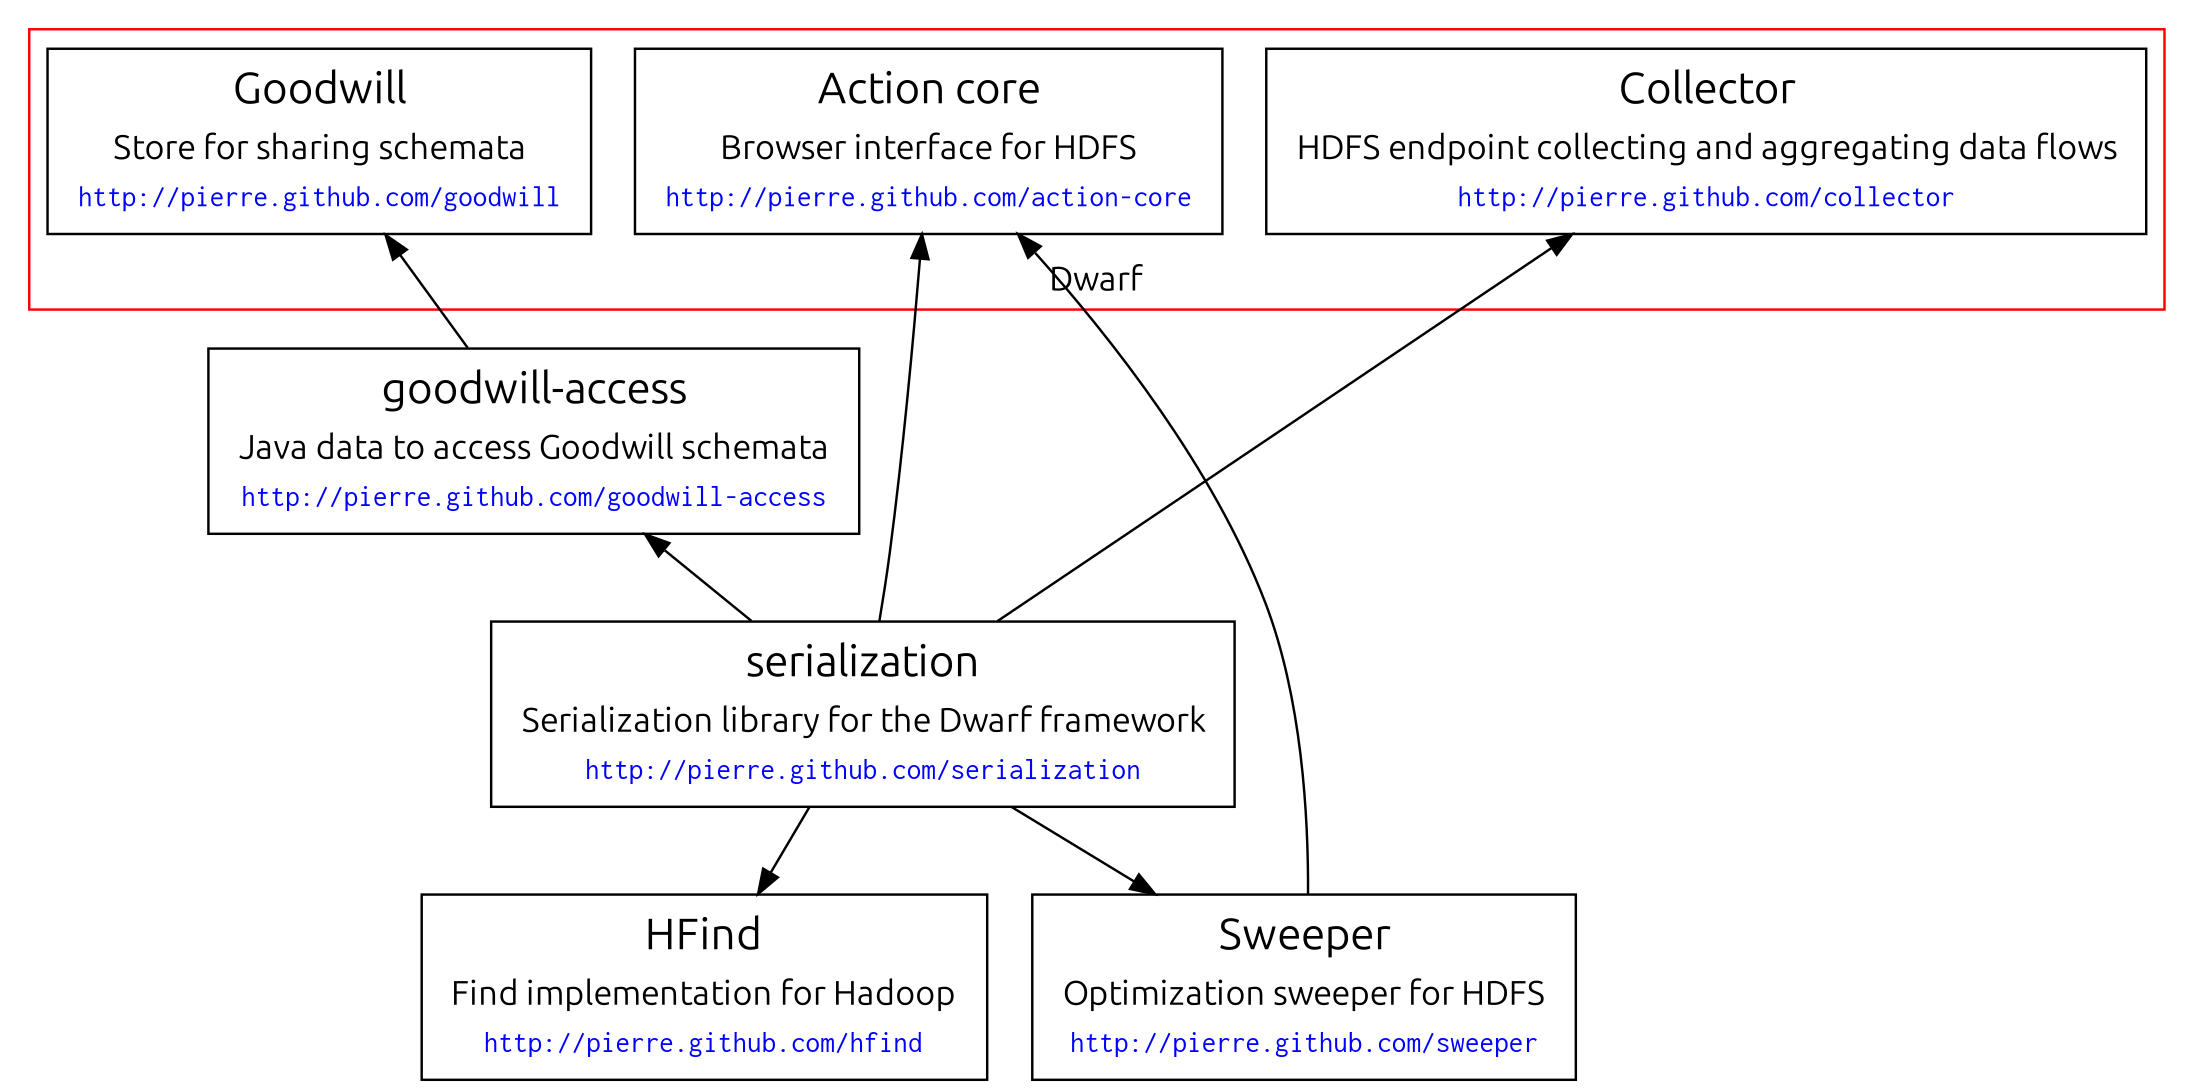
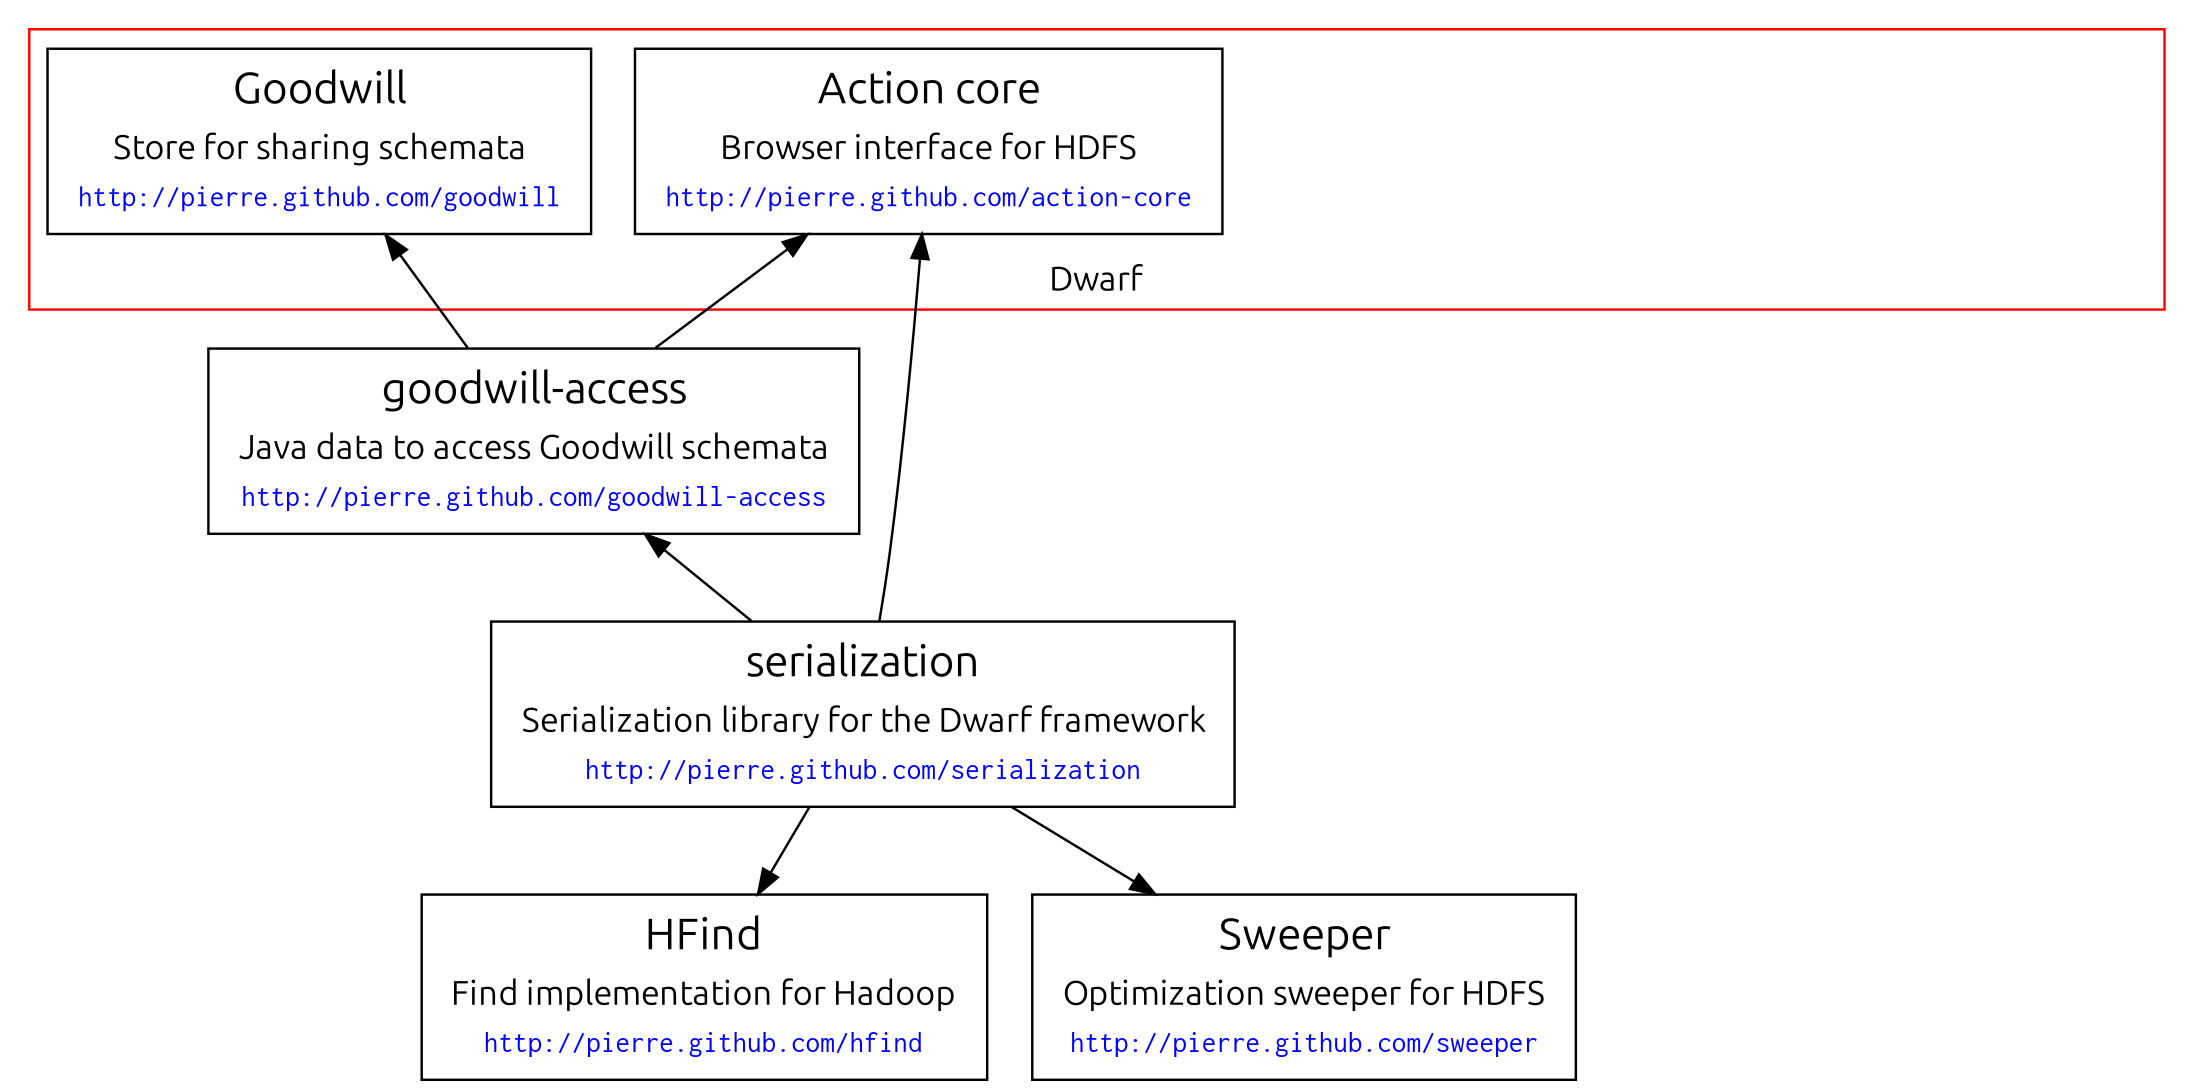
node "Collector": removed
edge "Sweeper" -> "Action core": now "goodwill-access" -> "Action core"
